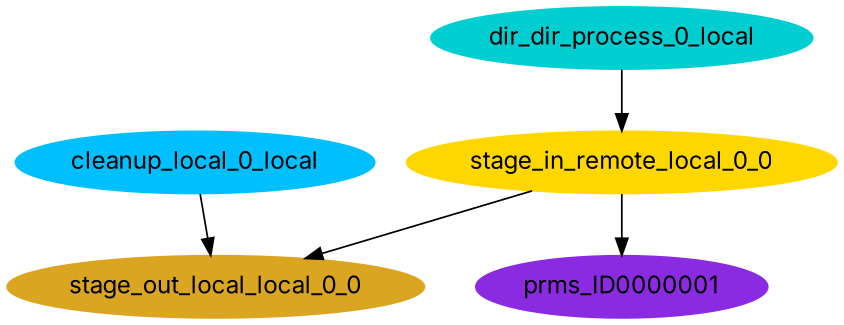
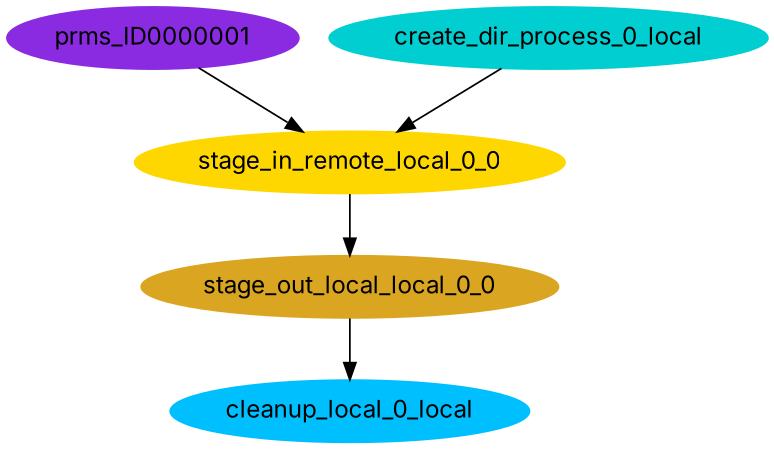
node "dir_dir_process_0_local": label "dir_dir_process_0_local" -> "create_dir_process_0_local"
edge "cleanup_local_0_local" -> "stage_out_local_local_0_0": reversed
edge "stage_in_remote_local_0_0" -> "prms_ID0000001": reversed
